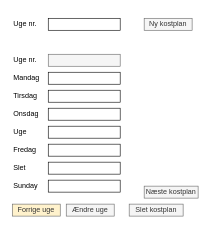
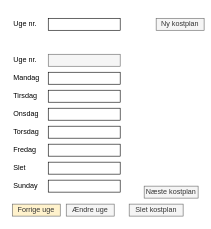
node "Ny kostplan": moved (168, 24) -> (180, 24)
node "Uge": label "Uge" -> "Torsdag"
